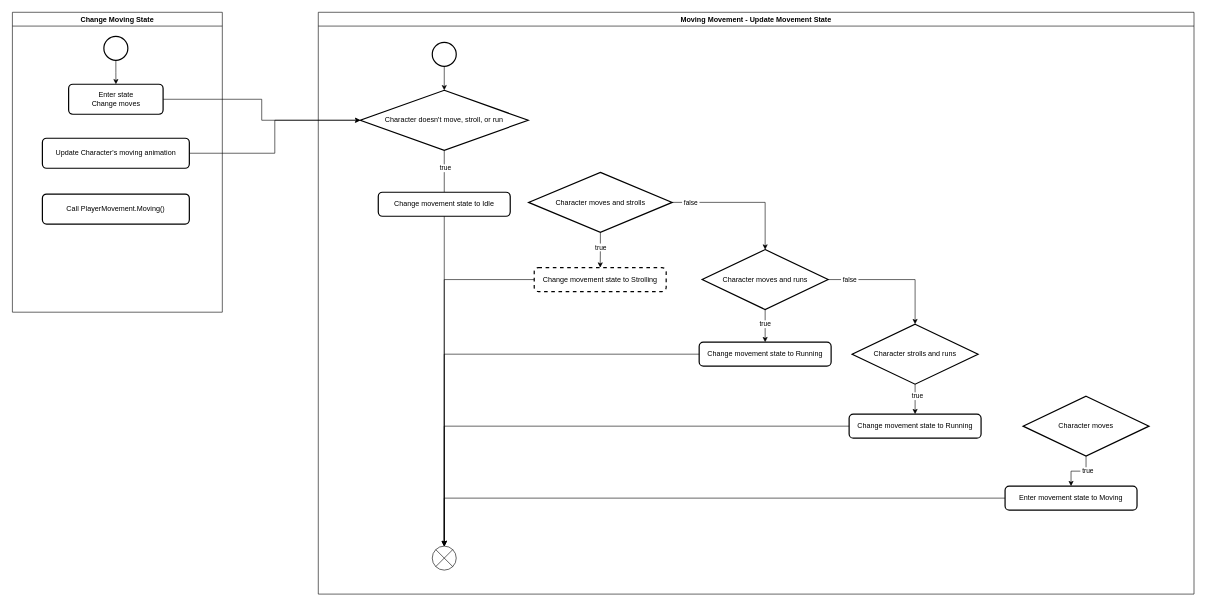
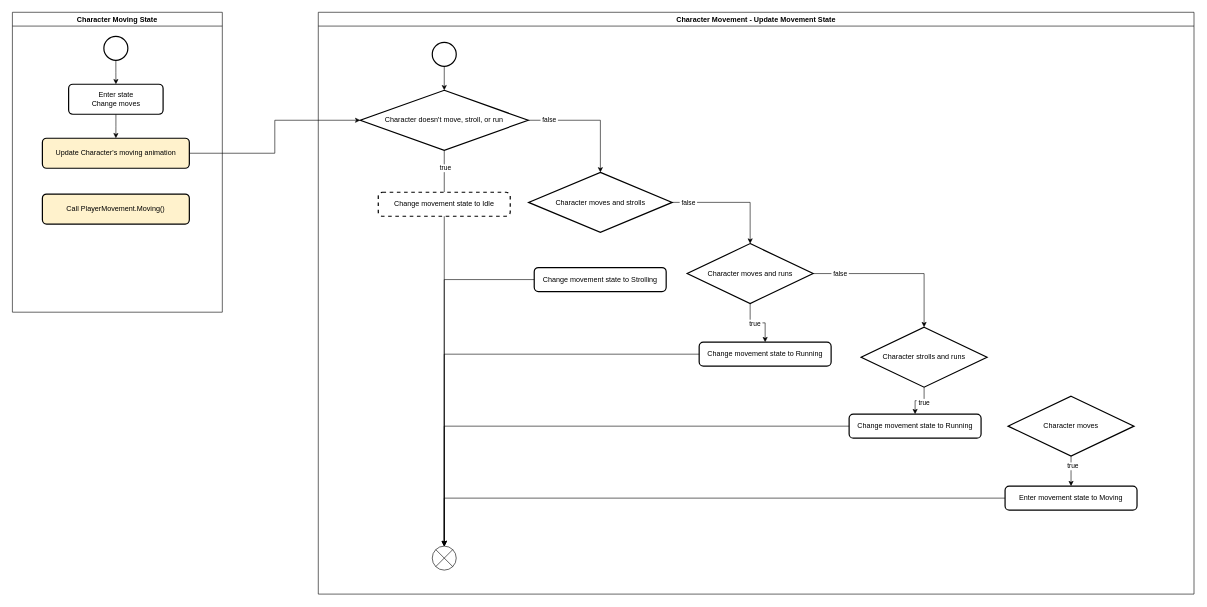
node "Change Moving State": label "Change Moving State" -> "Character Moving State"
node "Moving Movement - Update Movement State": label "Moving Movement - Update Movement State" -> "Character Movement - Update Movement State"
edge "Enter state Change moves" -> "Character doesn't move, stroll, or run": now "Enter state Change moves" -> "Update Character's moving animation"
edge "Character doesn't move, stroll, or run" -> "Character moves and strolls": added, label "false"
node "Update Character's moving animation": fillcolor #ffffff -> #fff2cc
node "Change movement state to Idle": style solid -> dashed
node "Call PlayerMovement.Moving()": fillcolor #ffffff -> #fff2cc
edge "Character moves and strolls" -> "Change movement state to Strolling": removed, label "true"
node "Change movement state to Strolling": style dashed -> solid
node "Character moves and runs": moved (765, 280) -> (750, 274)
node "Character strolls and runs": moved (915, 354) -> (924, 357)
node "Character moves": moved (1086, 426) -> (1071, 426)
